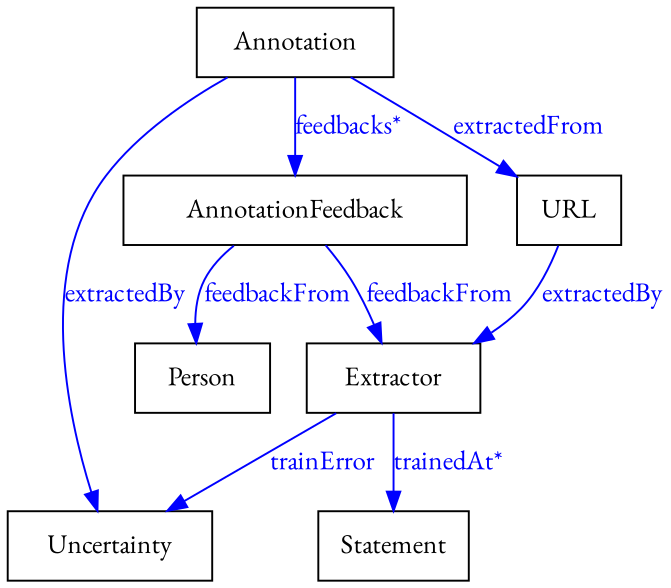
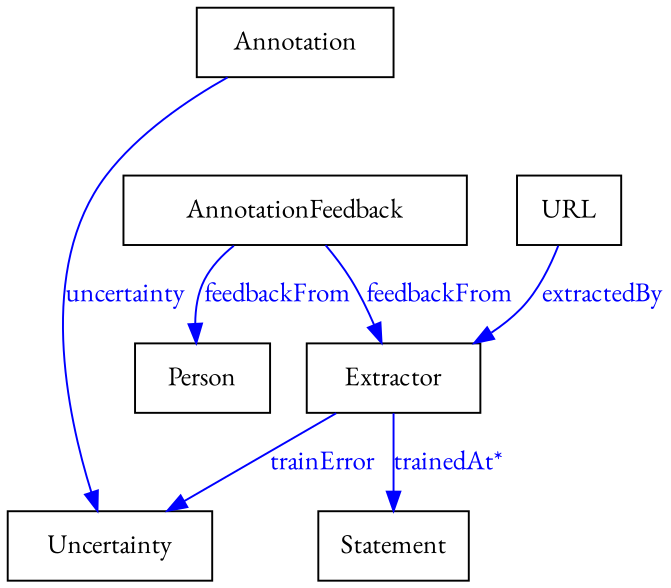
edge "Annotation" -> "AnnotationFeedback": removed, label "feedbacks*"
edge "Annotation" -> "URL": removed, label "extractedFrom"
edge "Annotation" -> "Uncertainty": label "extractedBy" -> "uncertainty"
